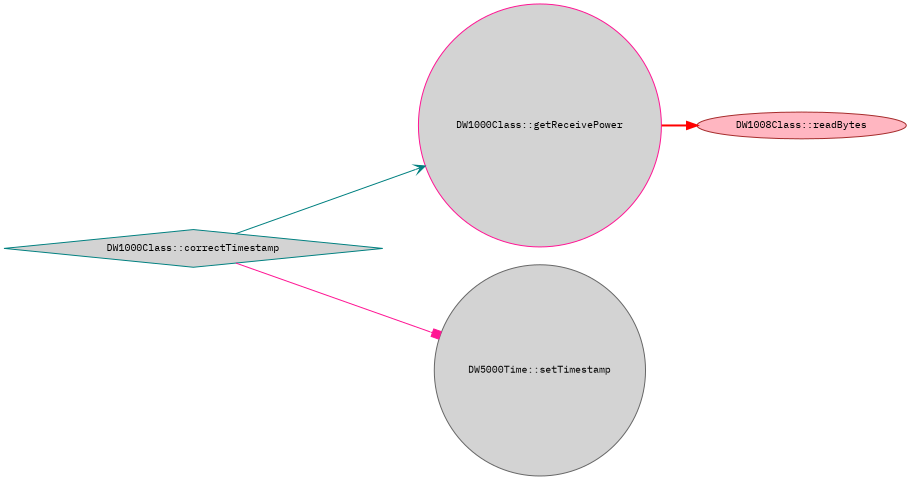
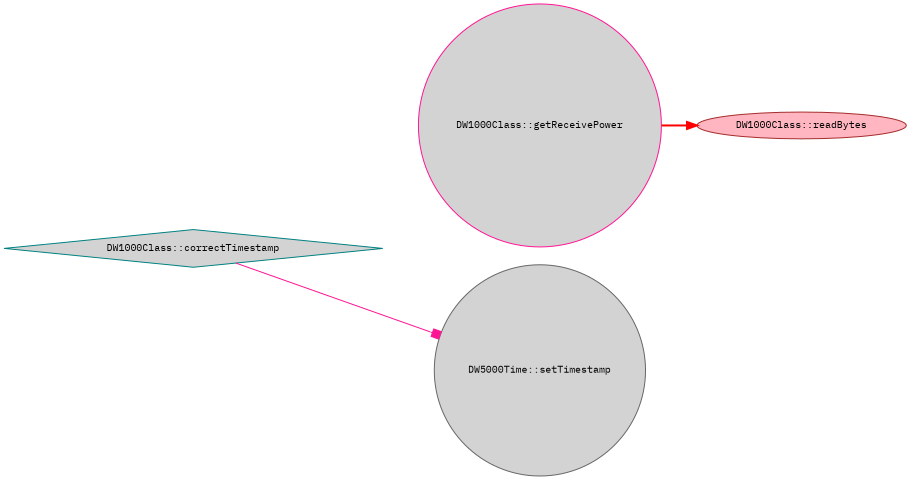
node "DW1008Class::readBytes": label "DW1008Class::readBytes" -> "DW1000Class::readBytes"
edge "DW1000Class::correctTimestamp" -> "DW1000Class::getReceivePower": removed
